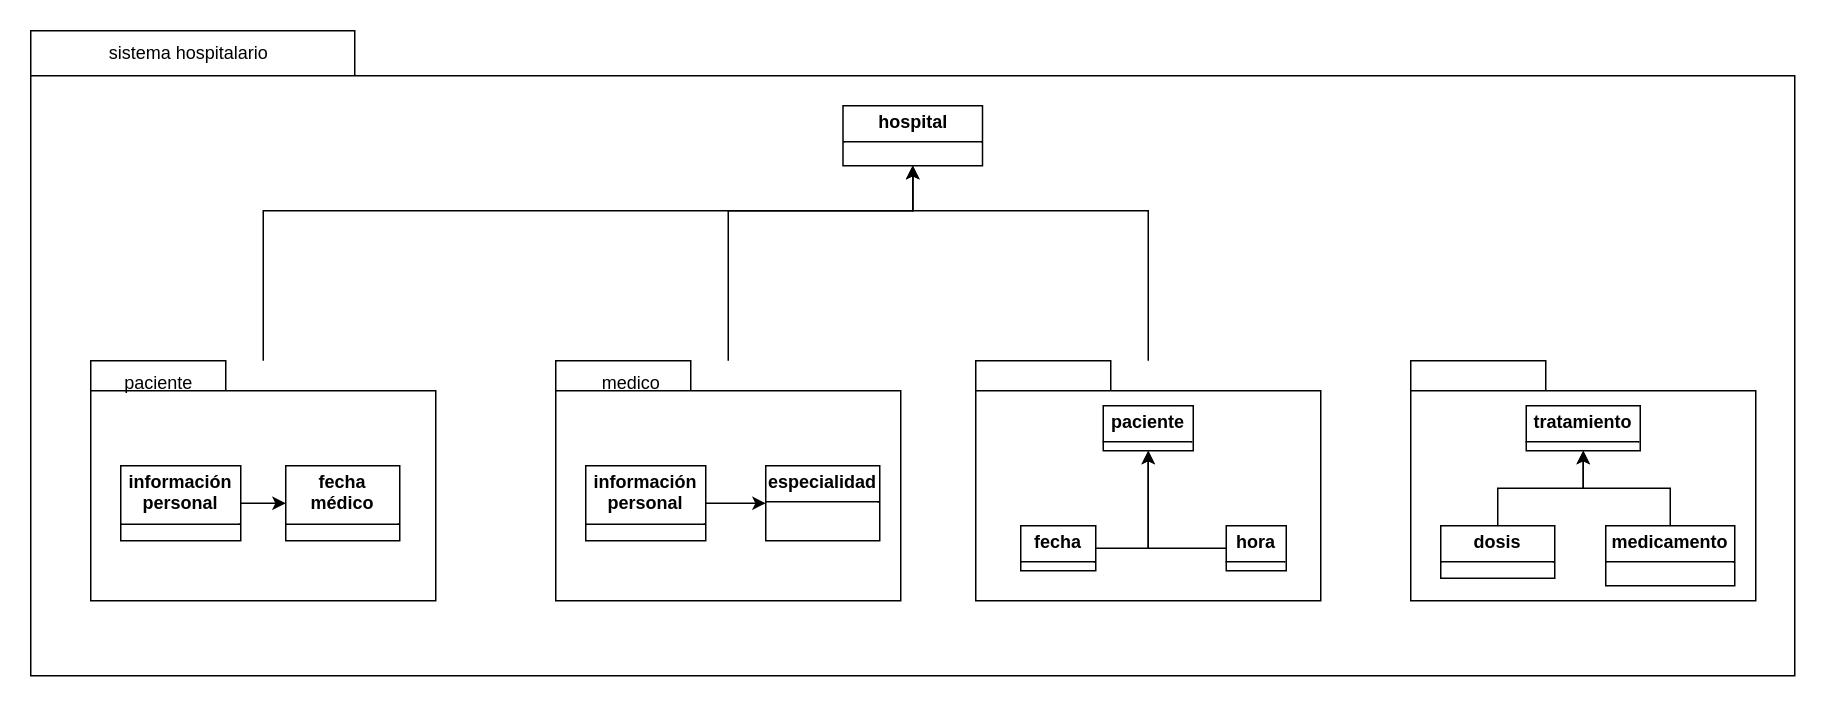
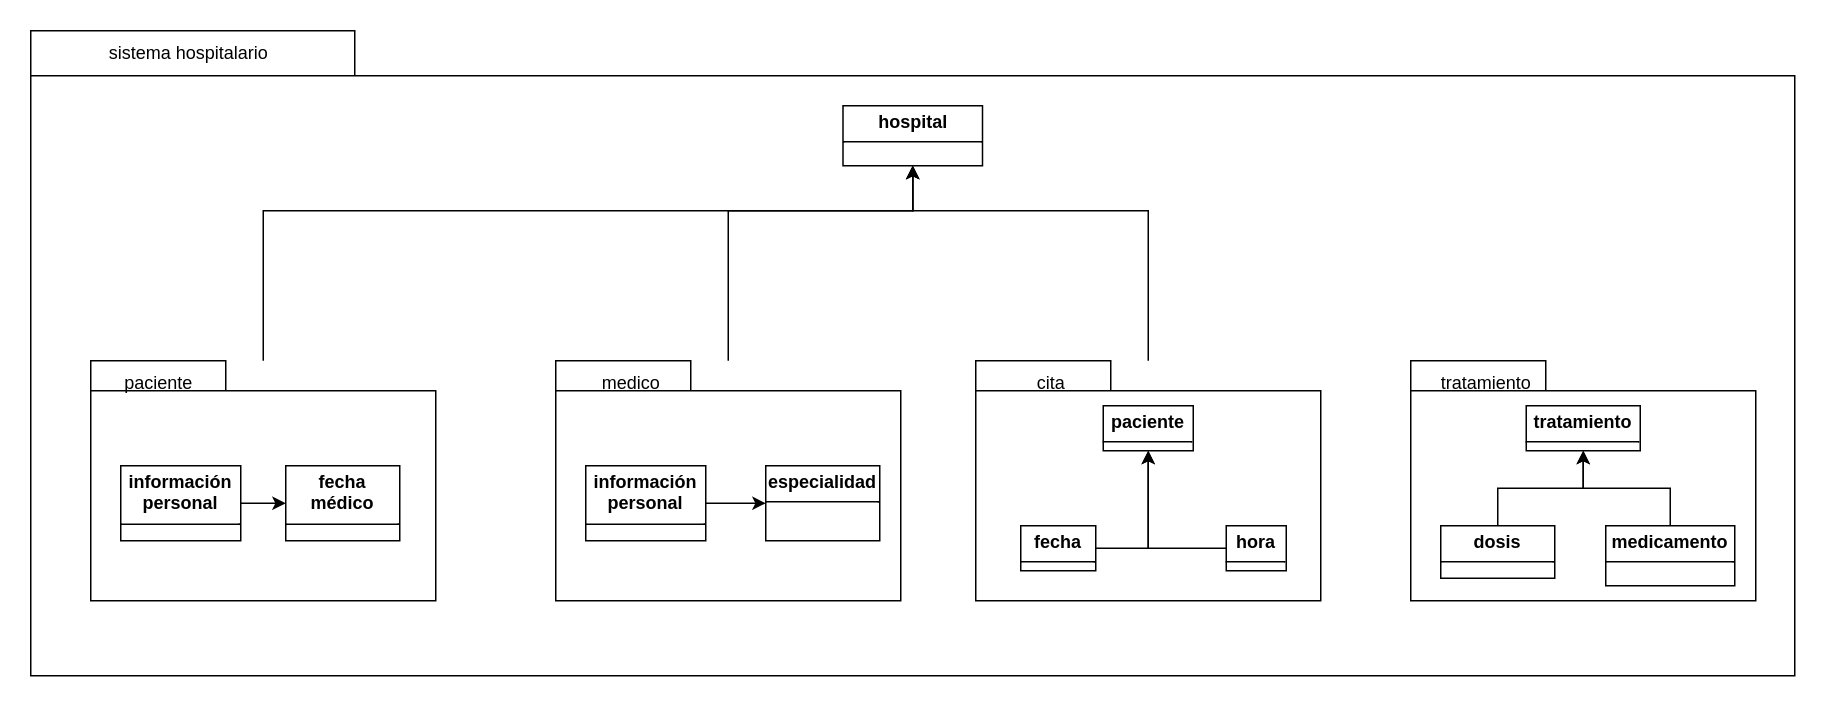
node "cita": added
node "tratamiento": added
